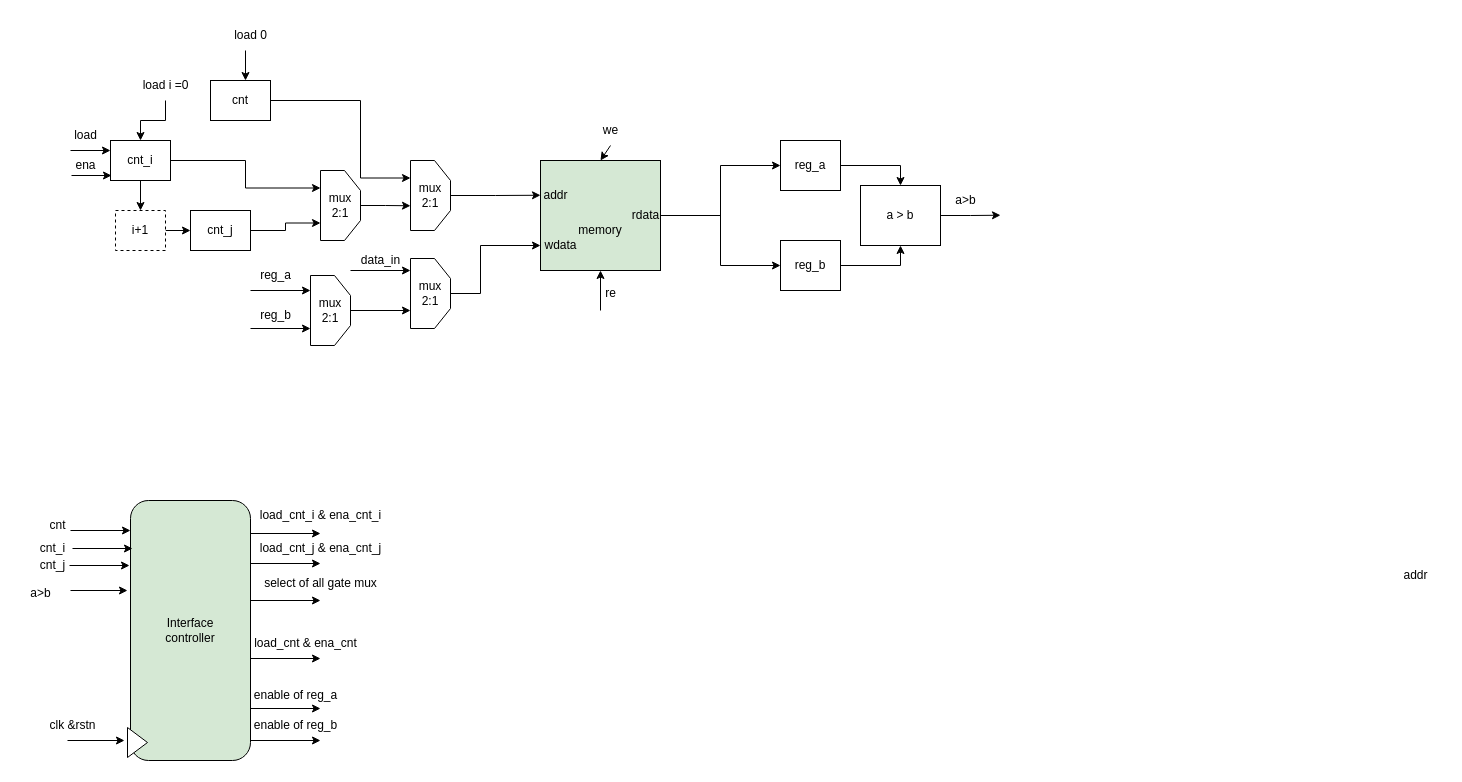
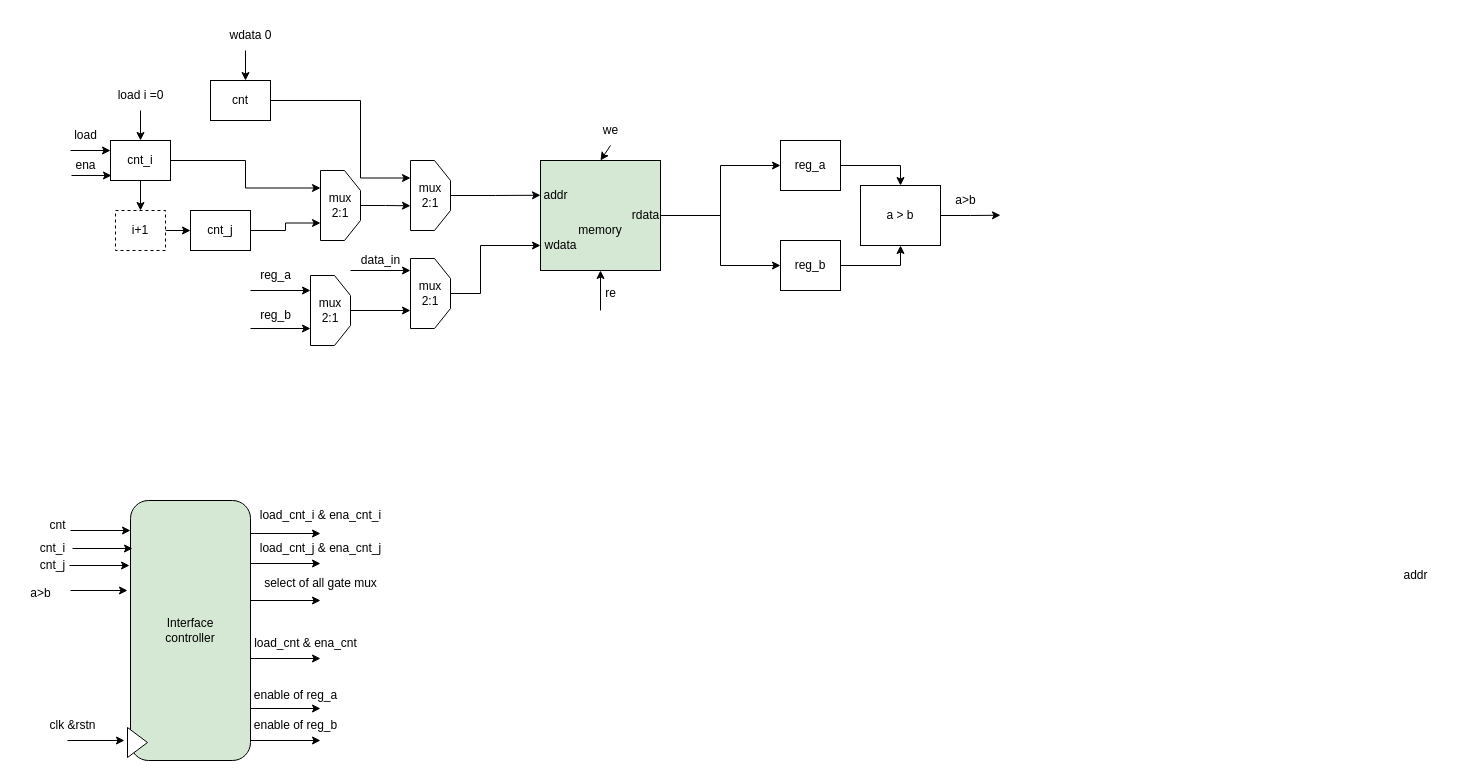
node "load 0": label "load 0" -> "wdata 0"
node "load i =0": moved (166, 86) -> (141, 96)
